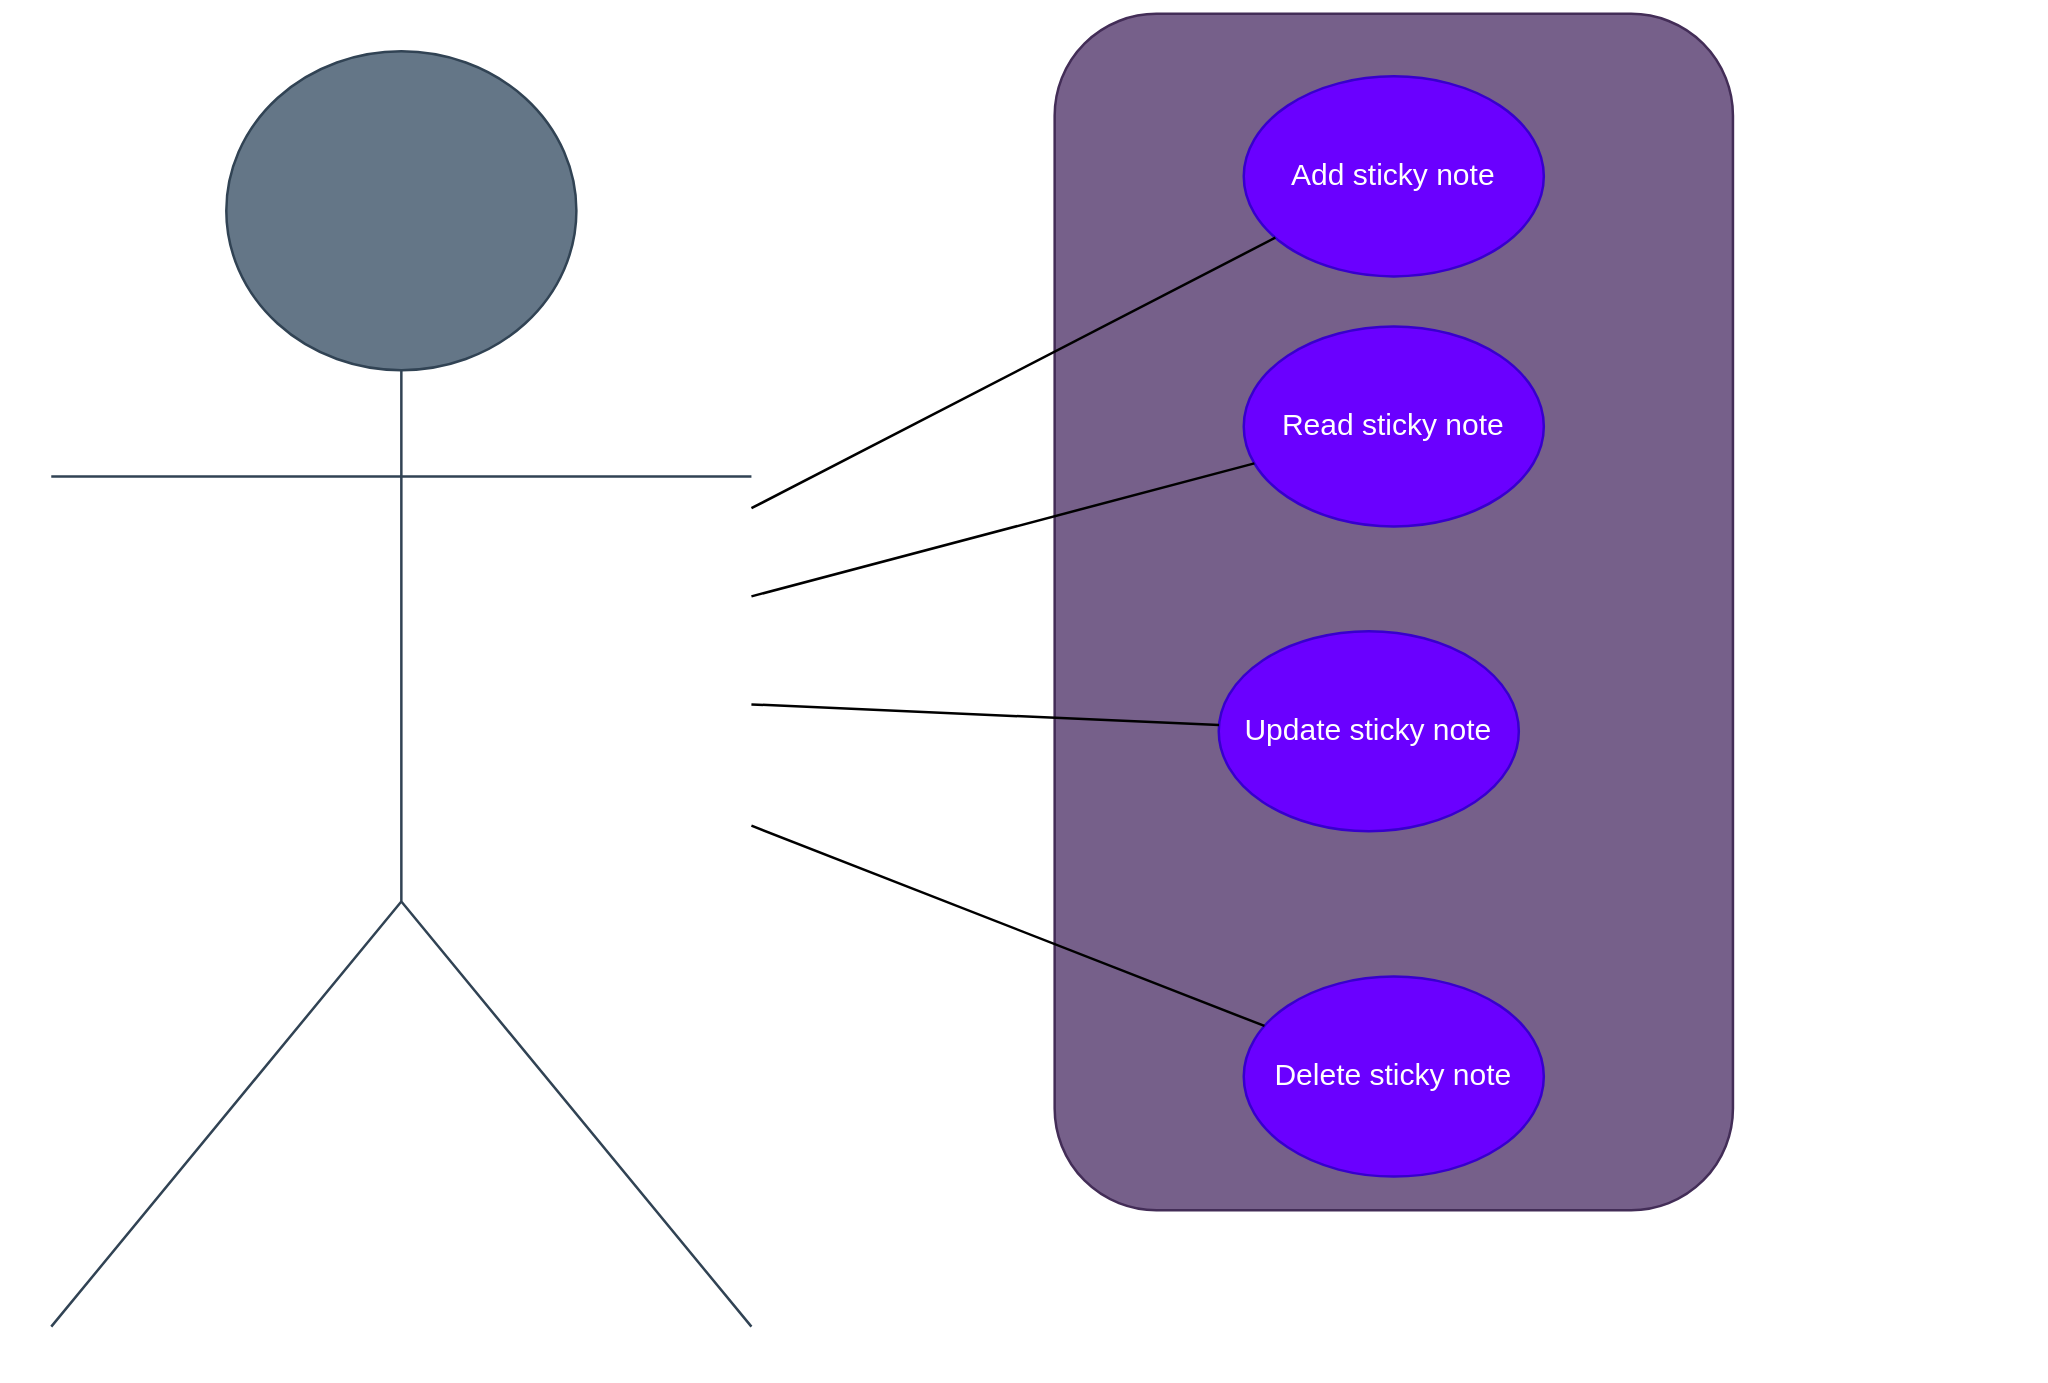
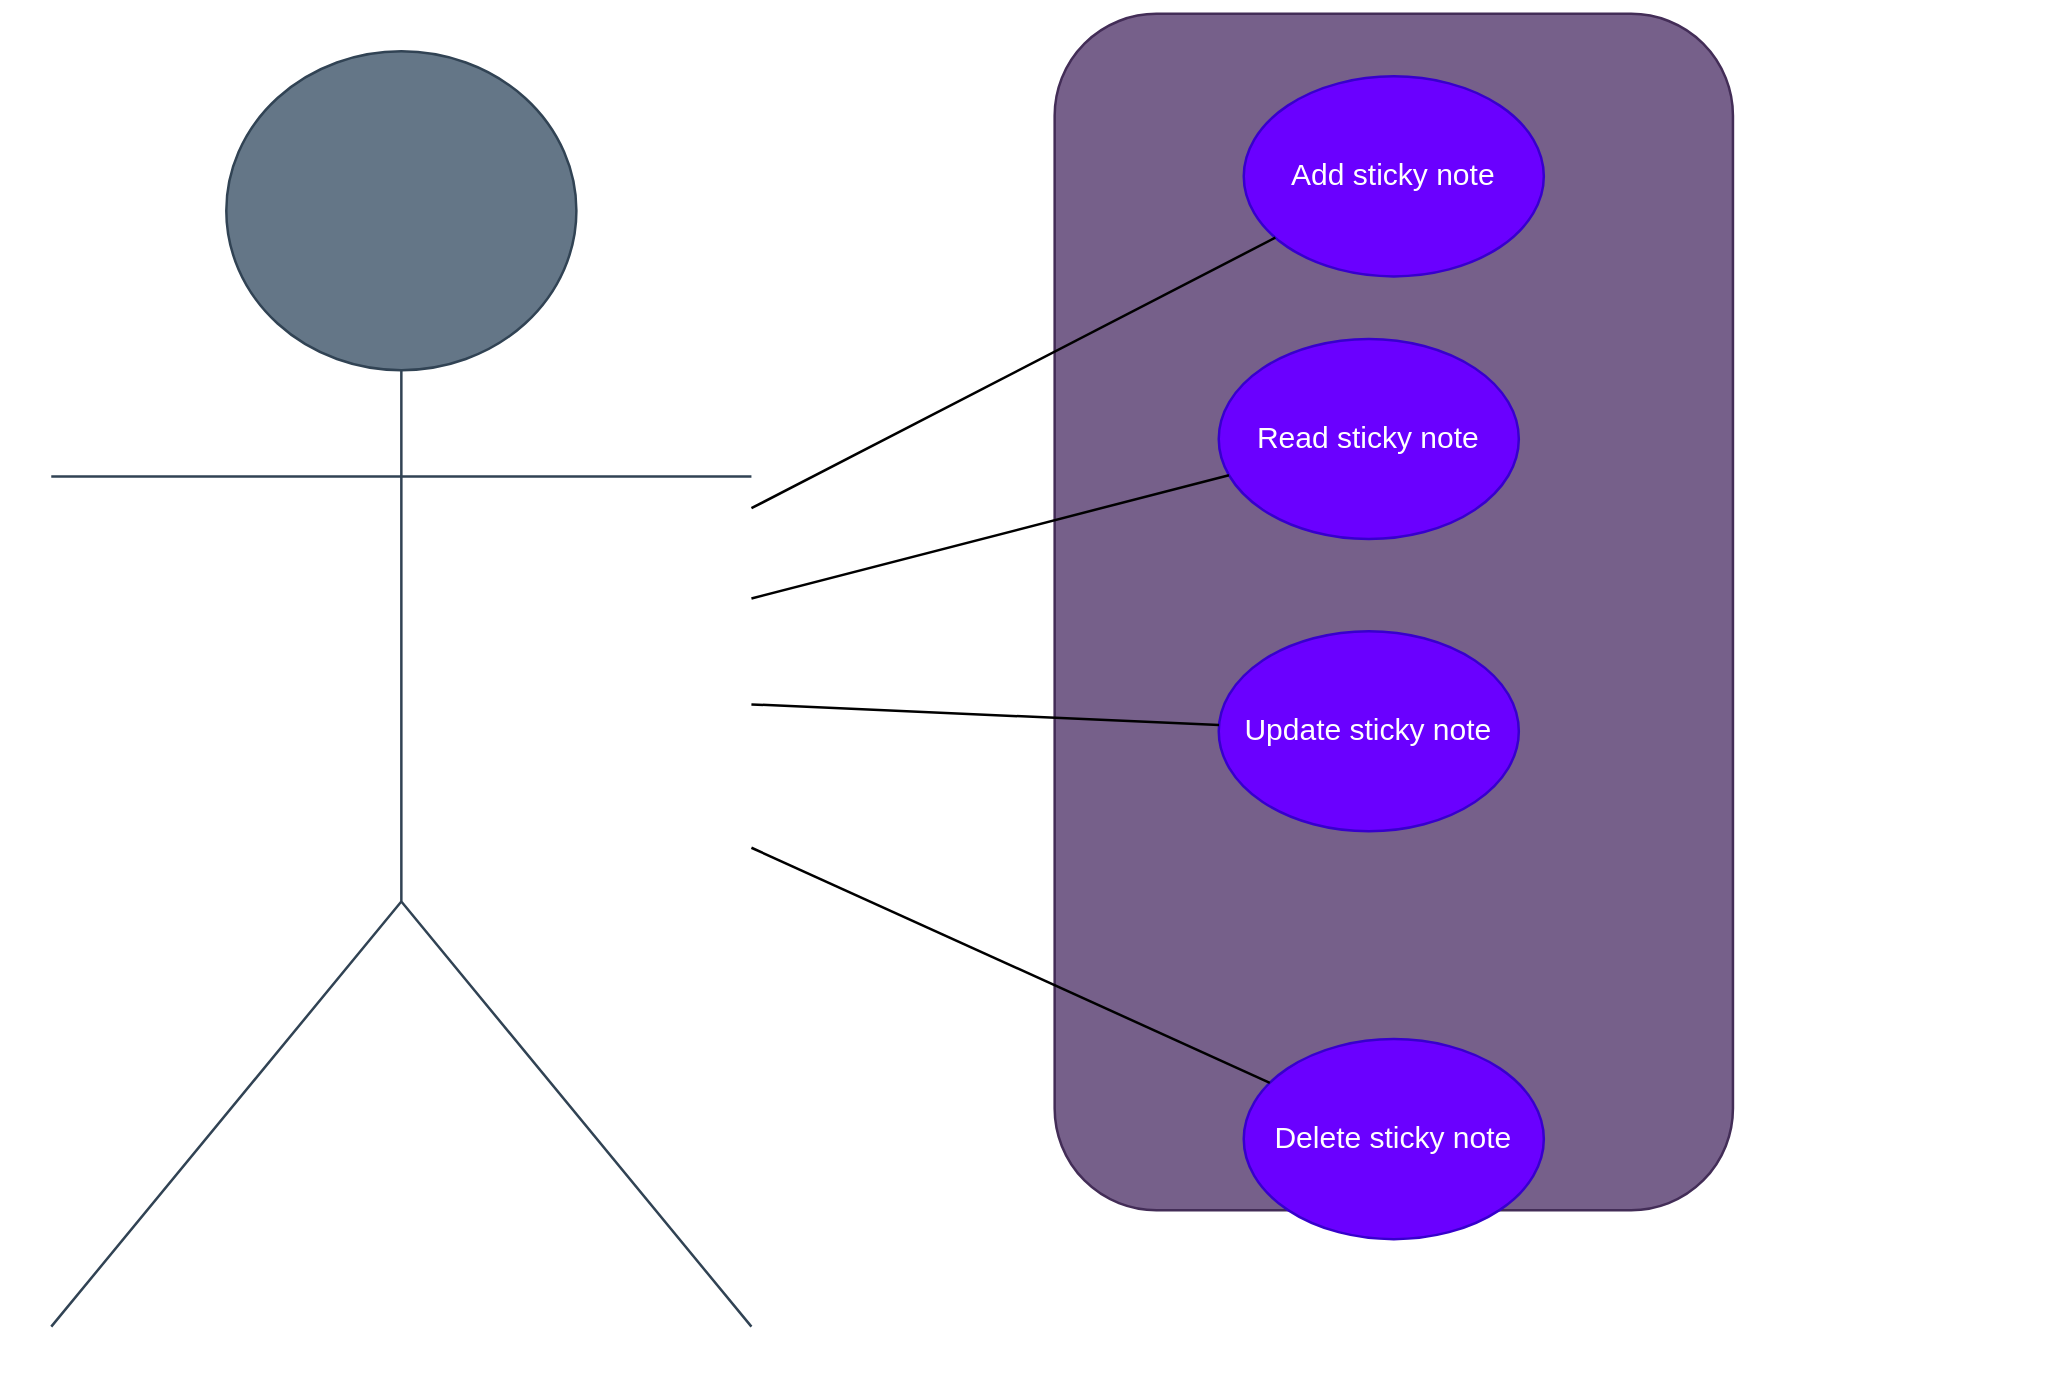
node "Read sticky note": moved (1393, 426) -> (1368, 439)
node "Delete sticky note": moved (1393, 1076) -> (1393, 1139)
